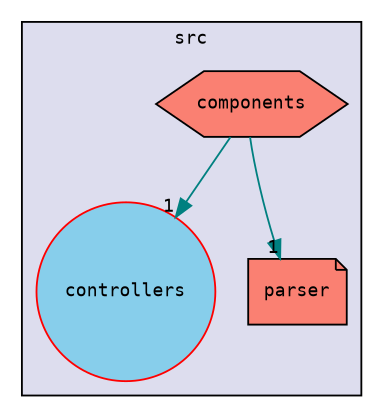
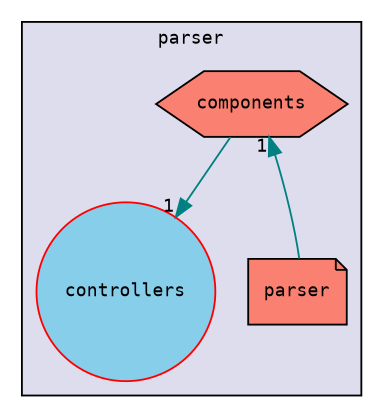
cluster "src": label "src" -> "parser"
edge "components" -> "parser": reversed
